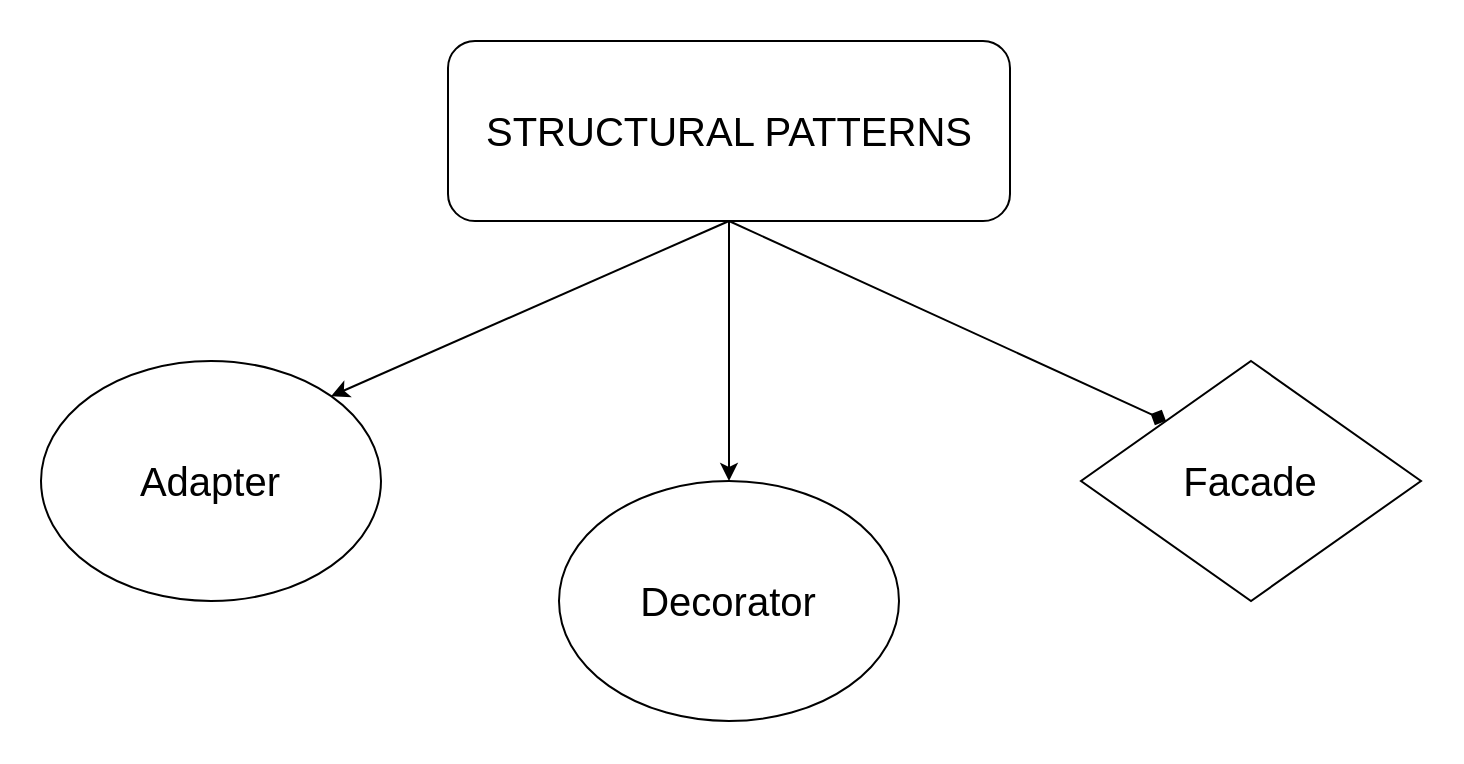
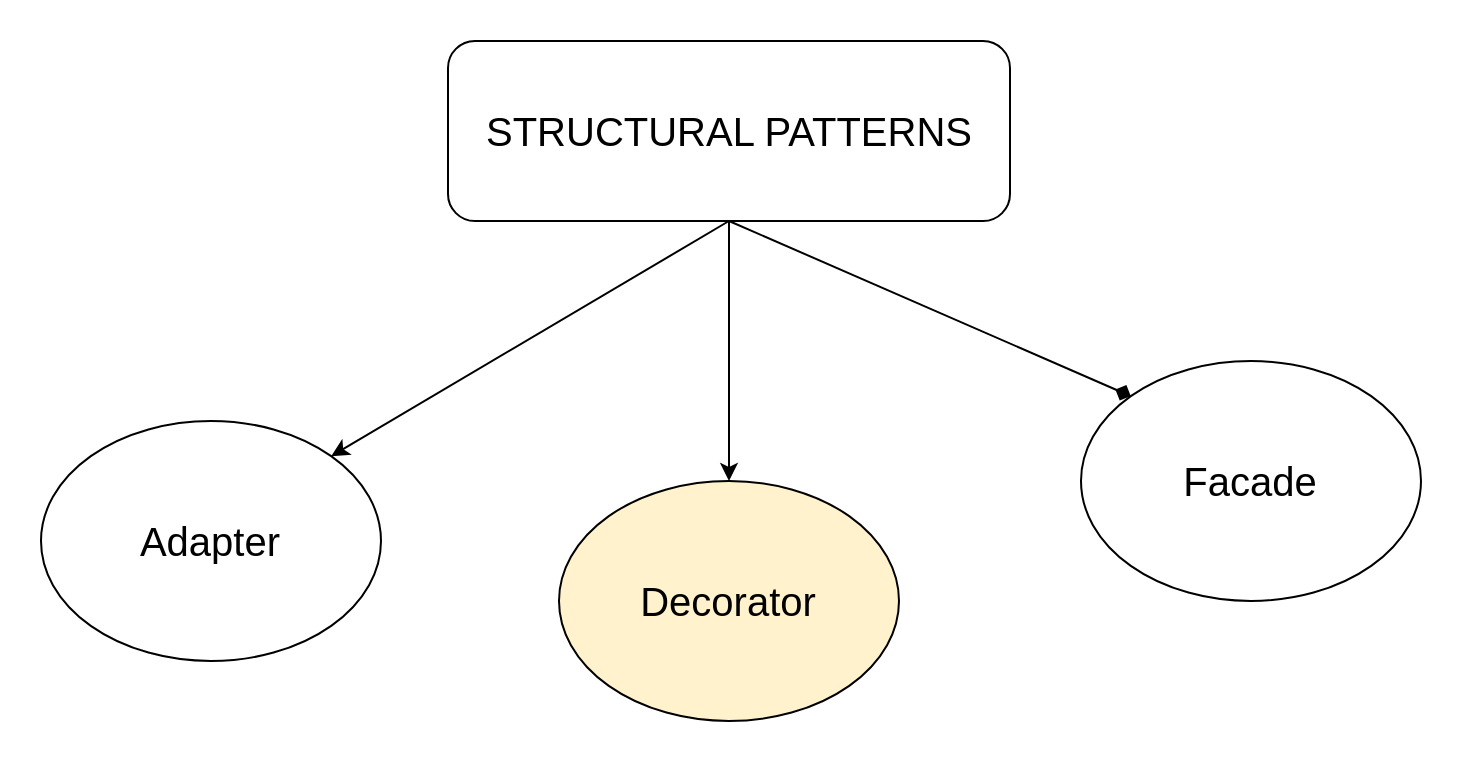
node "Adapter": moved (211, 481) -> (211, 541)
node "Facade": shape diamond -> ellipse
node "Decorator": fillcolor #ffffff -> #fff2cc
